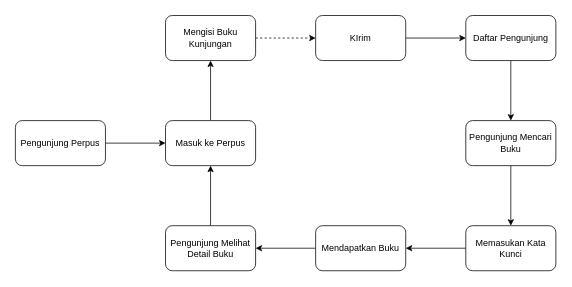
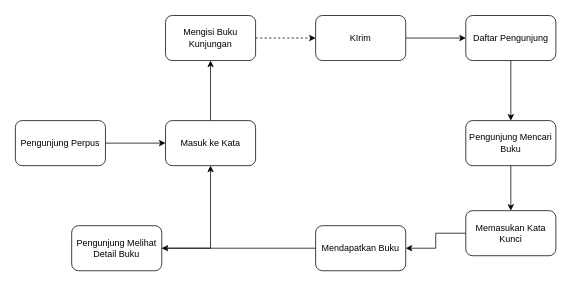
node "Masuk ke Perpus": label "Masuk ke Perpus" -> "Masuk ke Kata"
node "Pengunjung Melihat Detail Buku": moved (210, 248) -> (117, 248)
node "Memasukan Kata Kunci": moved (510, 248) -> (510, 233)
